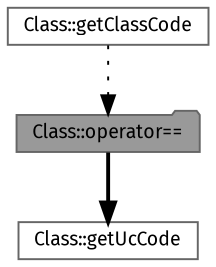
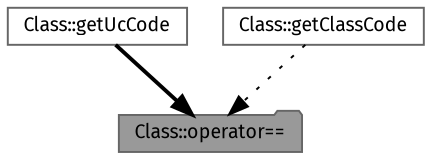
edge "Class::operator==" -> "Class::getUcCode": reversed
